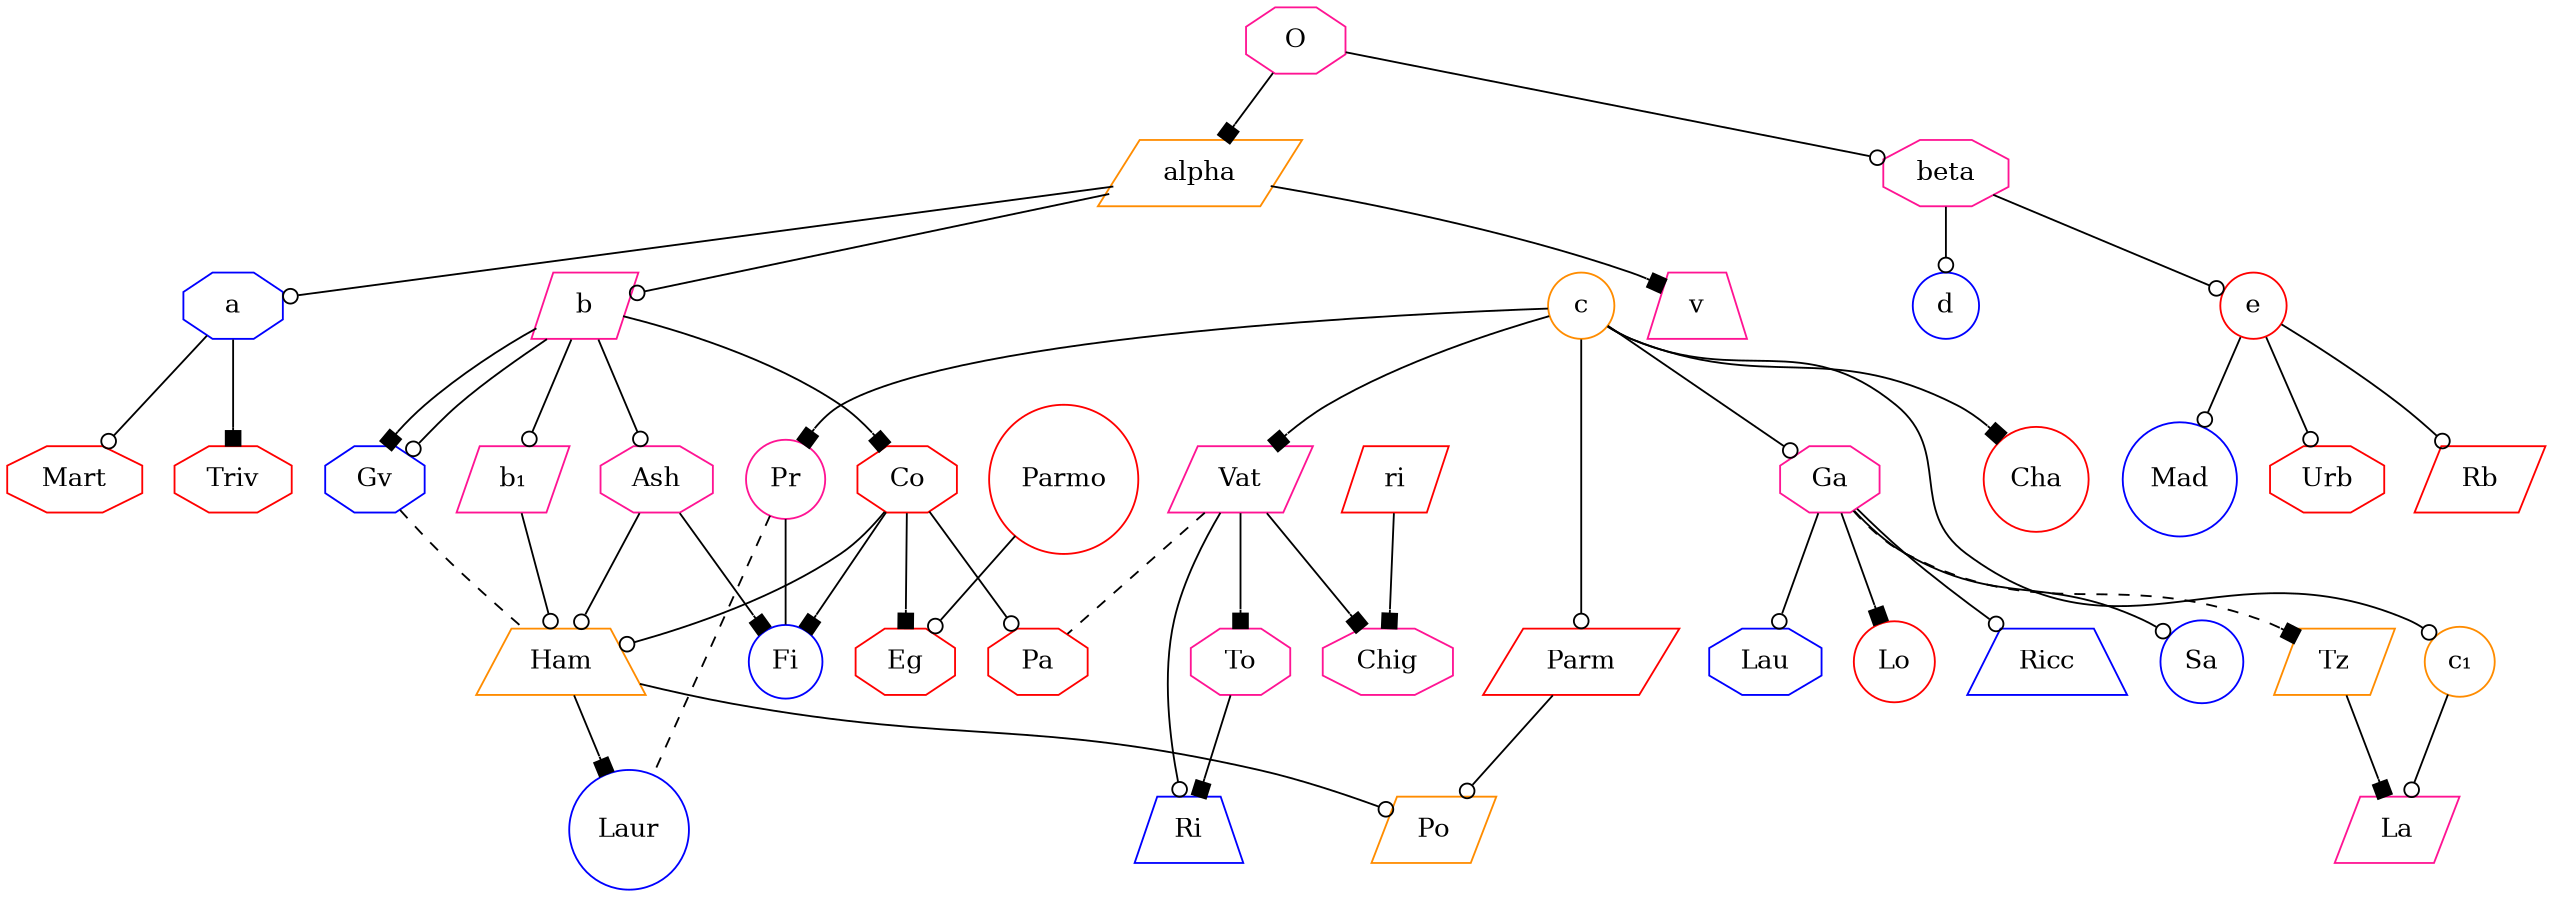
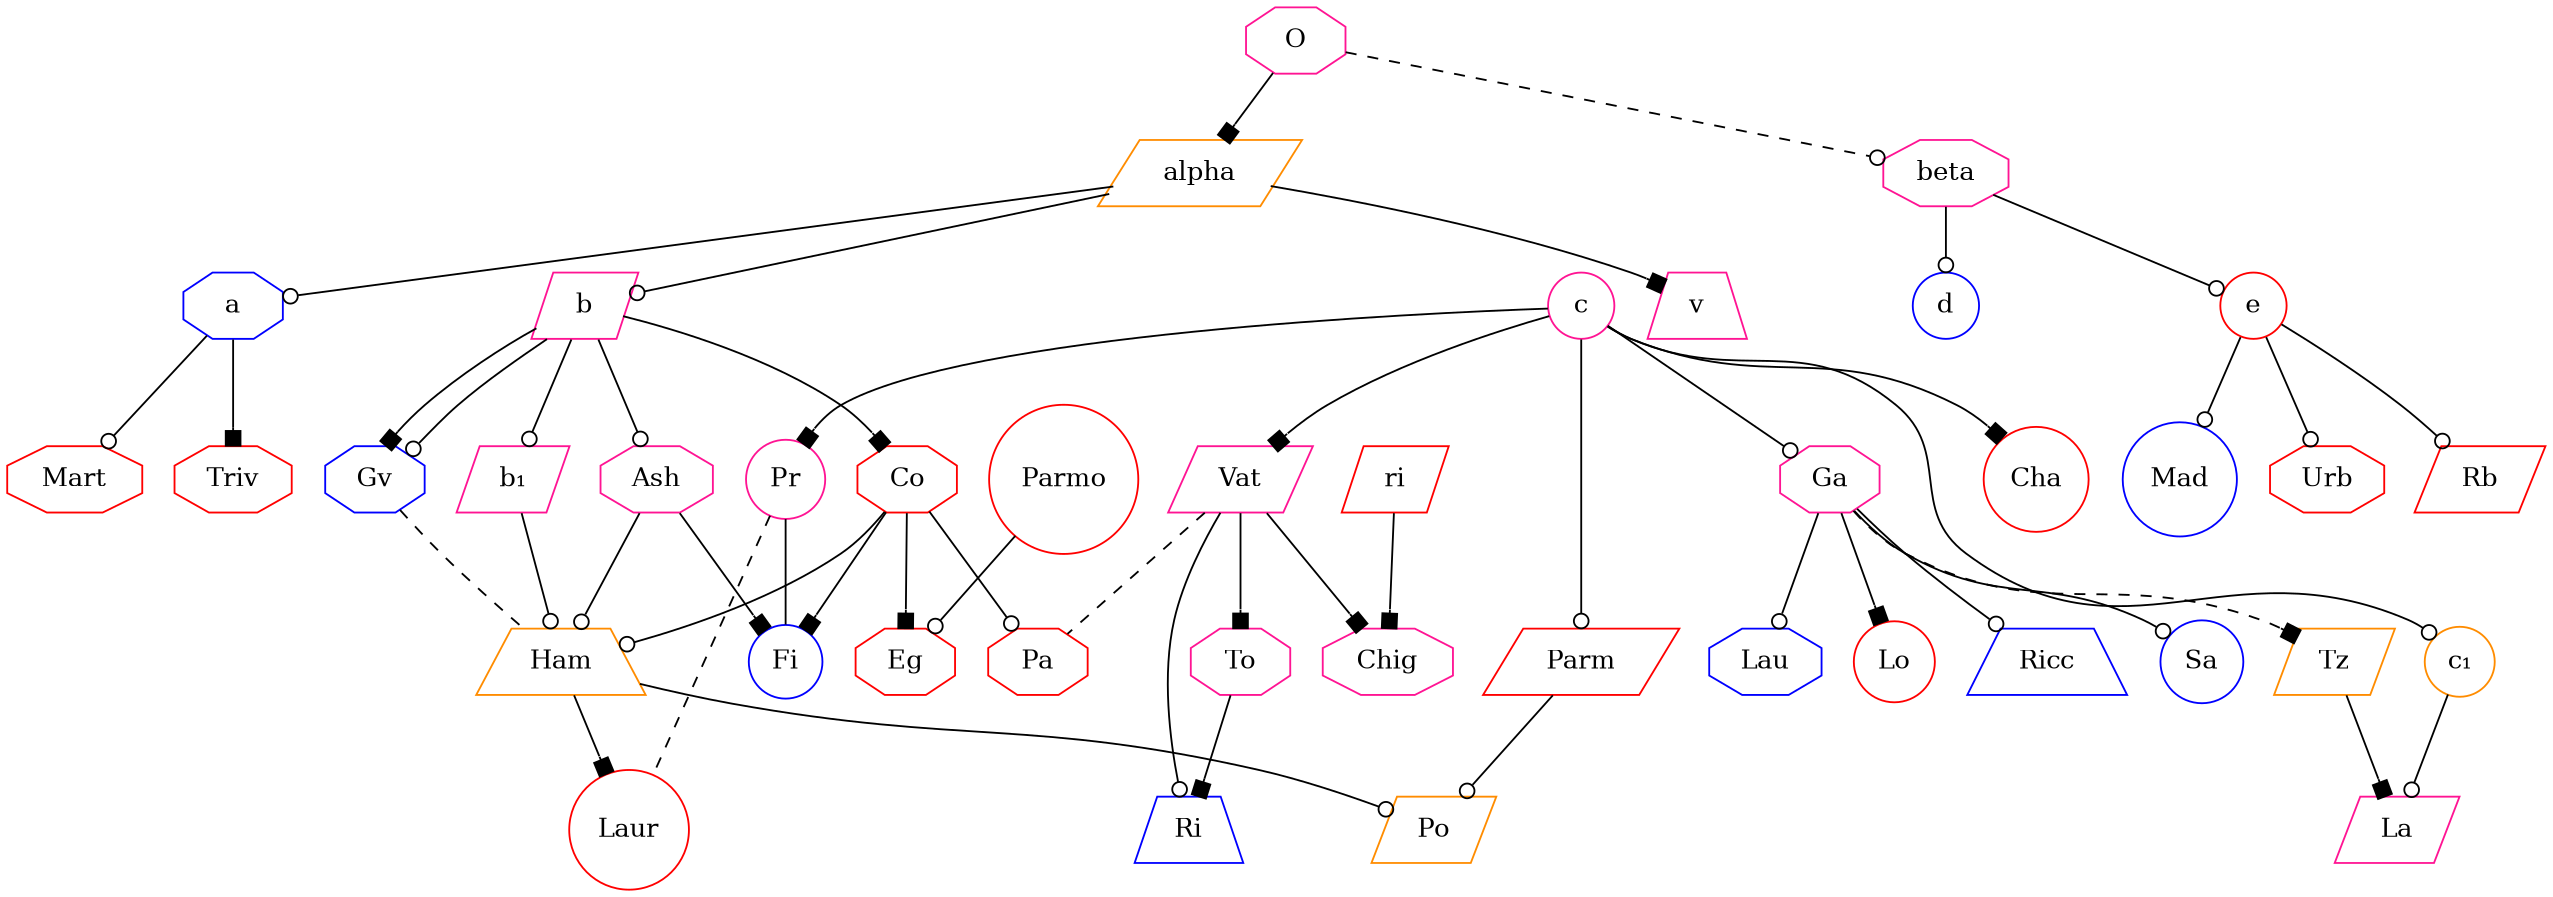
edge "O" -> "beta": style solid -> dashed
node "c": color darkorange -> deeppink
node "Laur": color blue -> red
